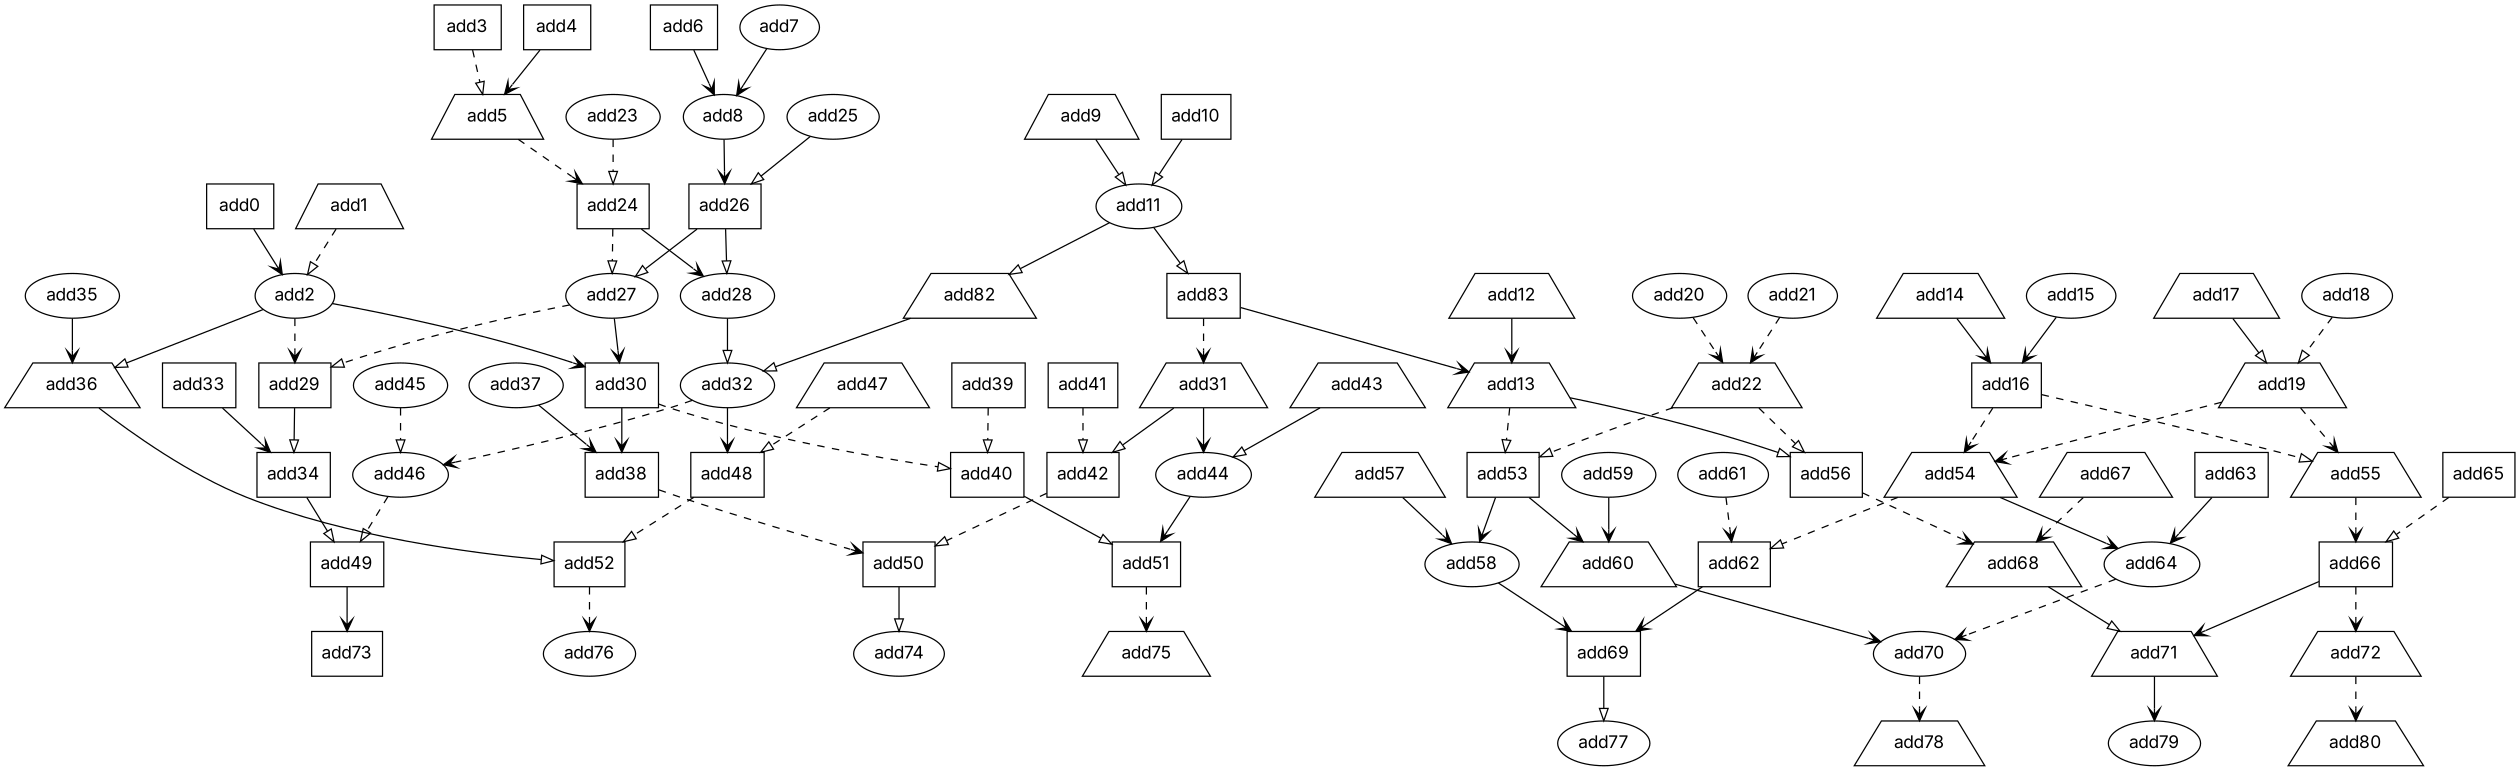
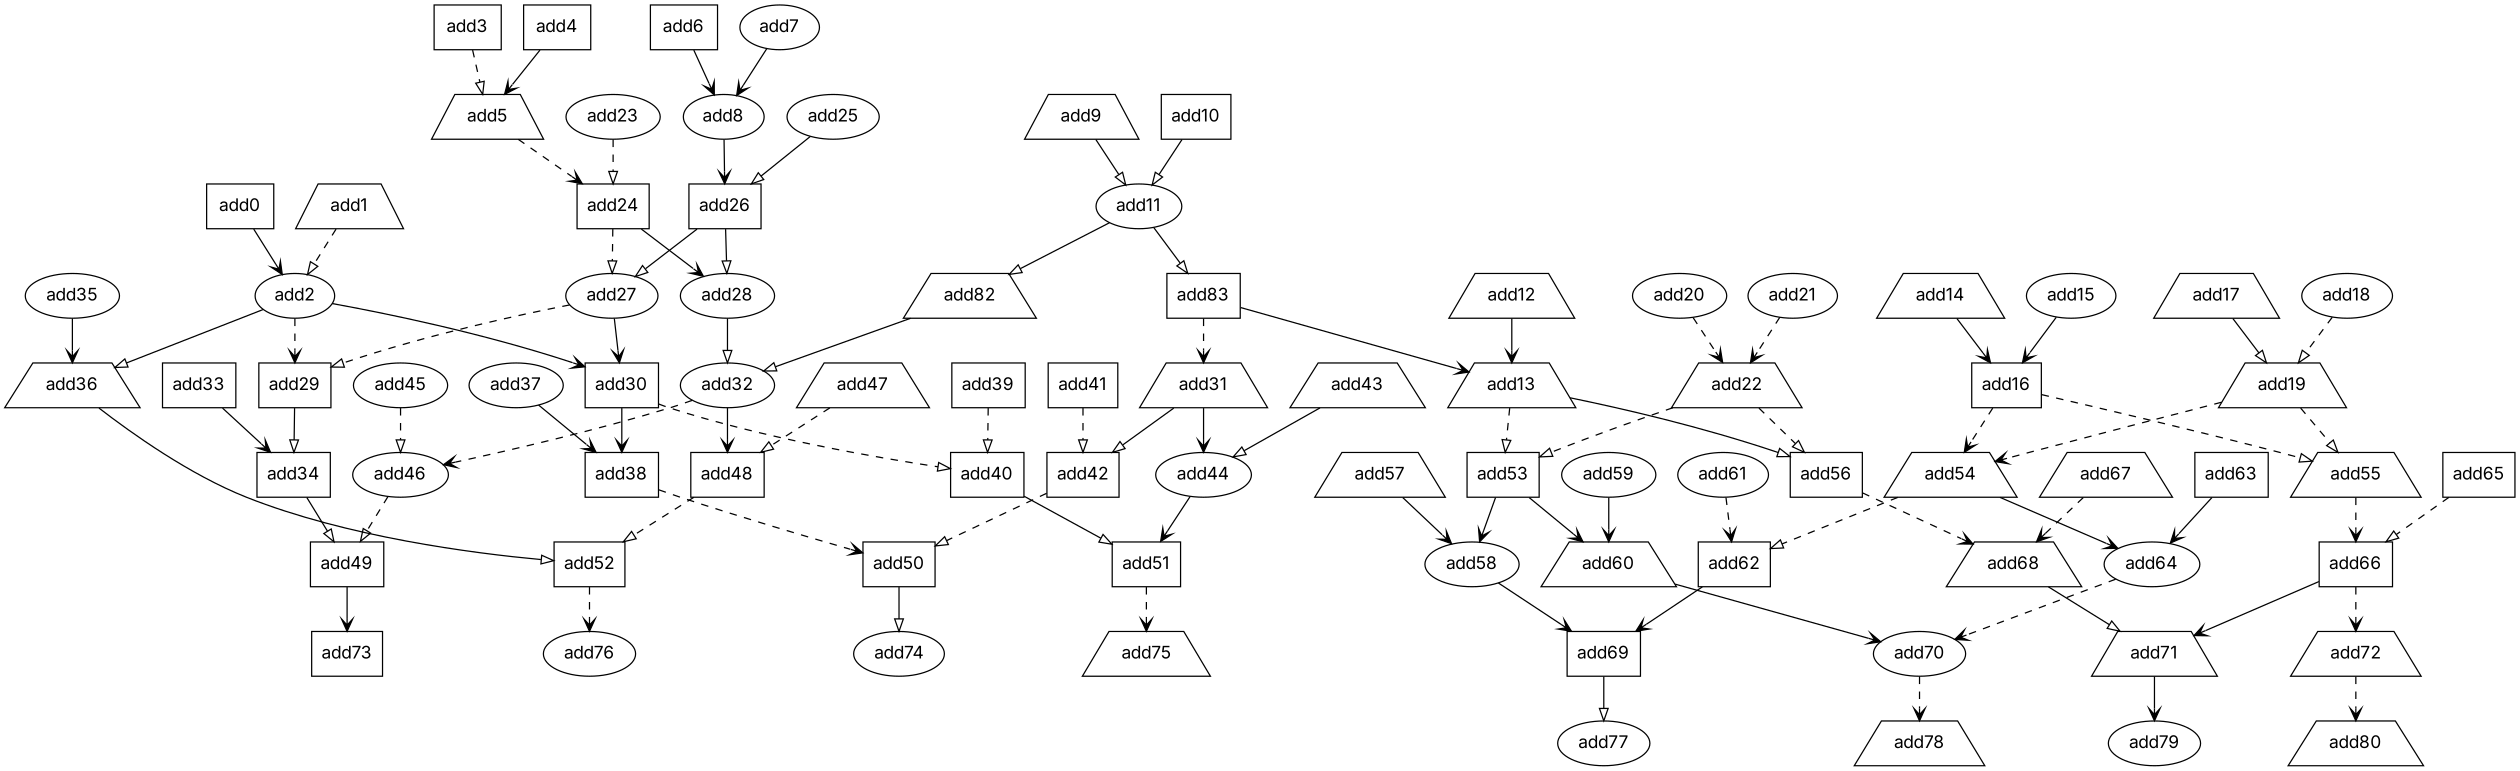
edge "add19" -> "add55": arrowhead vee -> onormal
